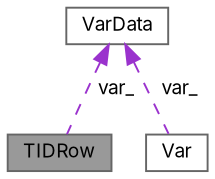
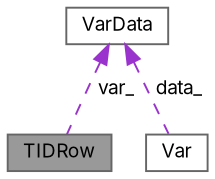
edge "Var" -> "VarData": label " var_" -> " data_"
